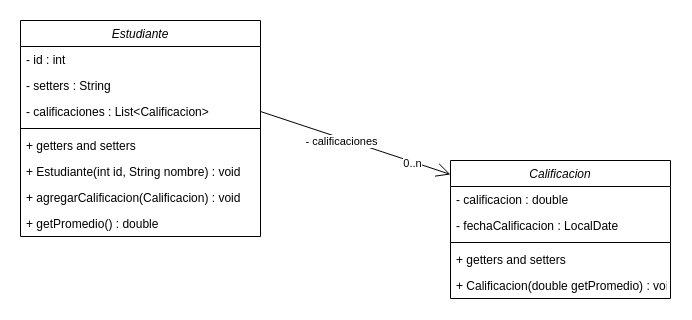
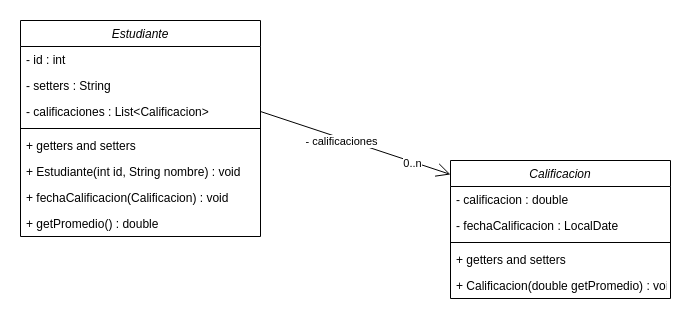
node "+ agregarCalificacion(Calificacion) : void": label "+ agregarCalificacion(Calificacion) : void" -> "+ fechaCalificacion(Calificacion) : void"
